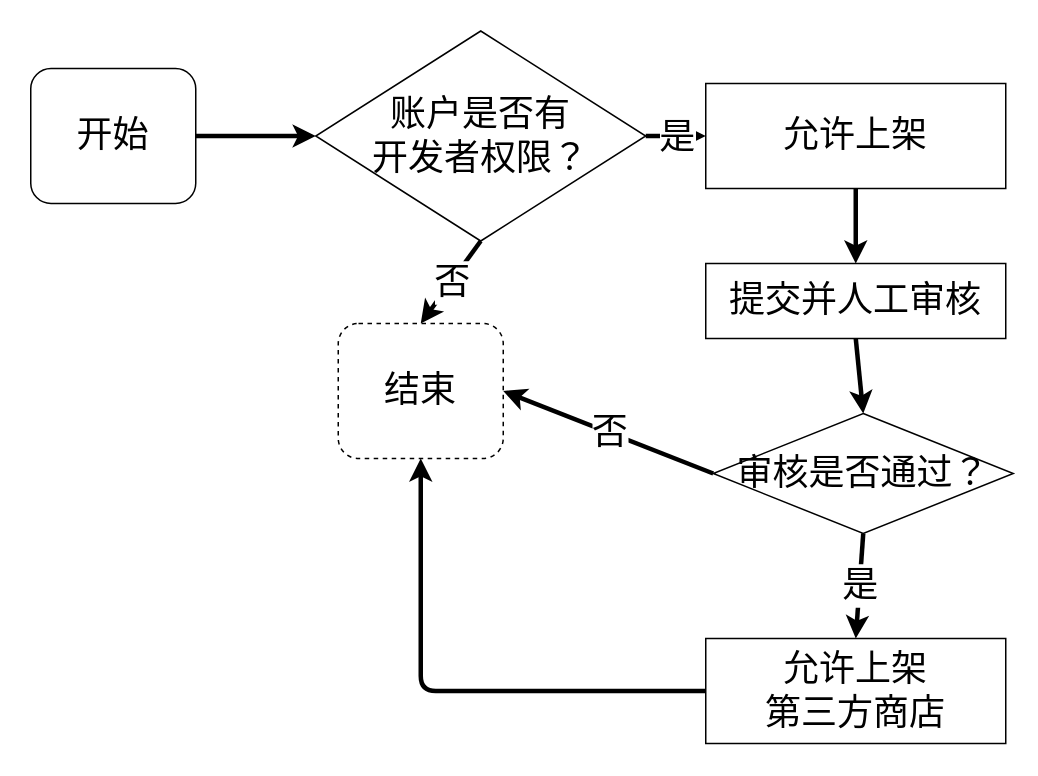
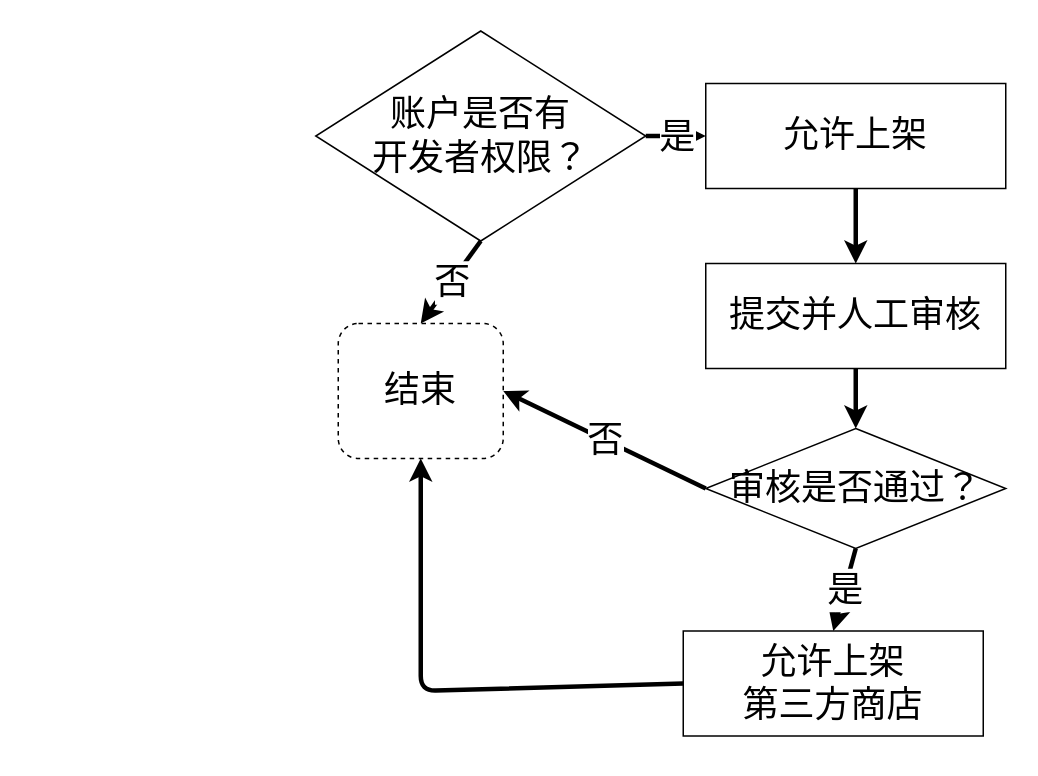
node "开始": removed
edge "开始" -> "账户是否有 开发者权限？": removed
node "提交并人工审核": size 300x75 -> 300x105
node "审核是否通过？": moved (863, 473) -> (856, 488)
node "允许上架 第三方商店": moved (856, 691) -> (833, 683)
